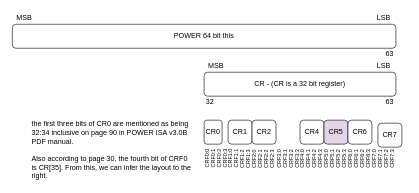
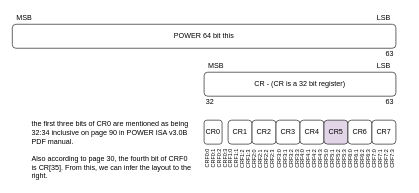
node "CR3": added
node "CR7": moved (390, 135) -> (384, 132)
